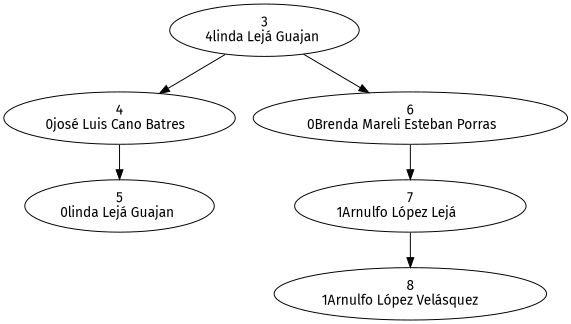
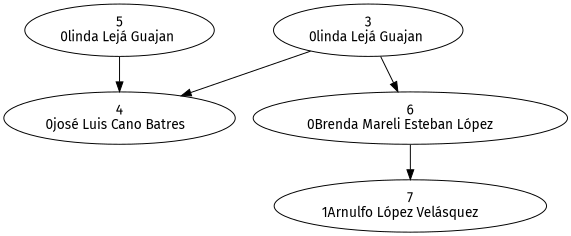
node "3 4linda Lejá Guajan": label "3 4linda Lejá Guajan" -> "3 0linda Lejá Guajan"
node "6 0Brenda Mareli Esteban Porras": label "6 0Brenda Mareli Esteban Porras" -> "6 0Brenda Mareli Esteban López"
edge "4 0josé Luis Cano Batres" -> "5 0linda Lejá Guajan": reversed
node "7 1Arnulfo López Lejá": label "7 1Arnulfo López Lejá" -> "7 1Arnulfo López Velásquez"
node "8 1Arnulfo López Velásquez": removed
